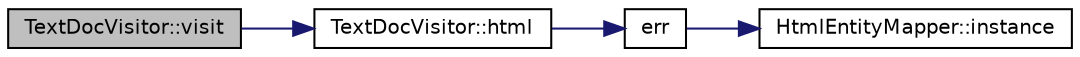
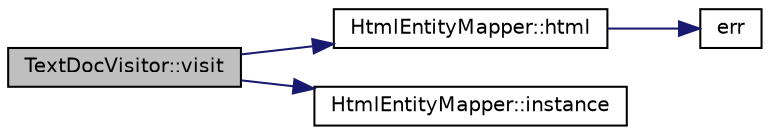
node "TextDocVisitor::html": label "TextDocVisitor::html" -> "HtmlEntityMapper::html"
edge "err" -> "HtmlEntityMapper::instance": now "TextDocVisitor::visit" -> "HtmlEntityMapper::instance"
